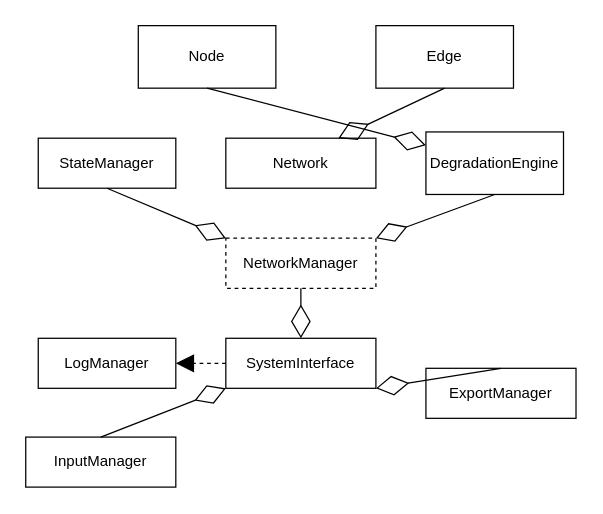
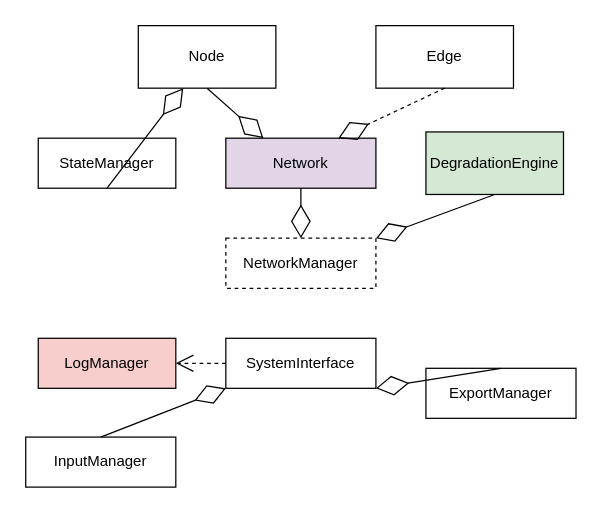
edge "Edge" -> "Network": style solid -> dashed
edge "Node" -> "DegradationEngine": now "Node" -> "Network"
node "Network": fillcolor #ffffff -> #e1d5e7
node "DegradationEngine": fillcolor #ffffff -> #d5e8d4
edge "Network" -> "NetworkManager": added
edge "StateManager" -> "NetworkManager": now "StateManager" -> "Node"
edge "NetworkManager" -> "SystemInterface": removed
node "LogManager": fillcolor #ffffff -> #f8cecc
edge "SystemInterface" -> "LogManager": arrowhead block -> open
